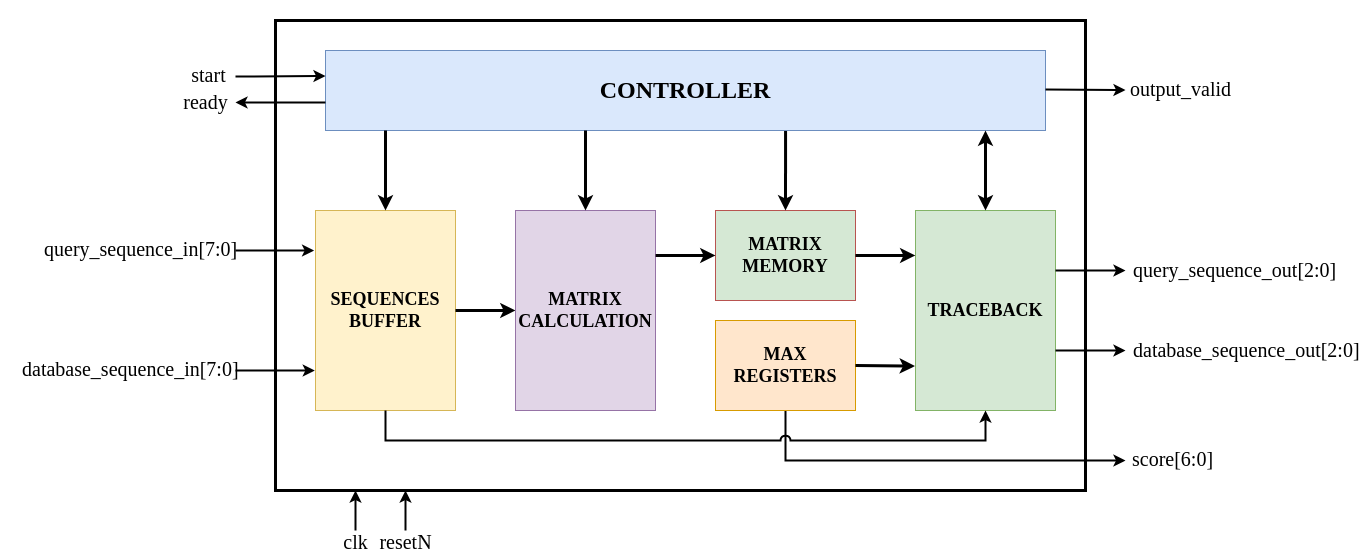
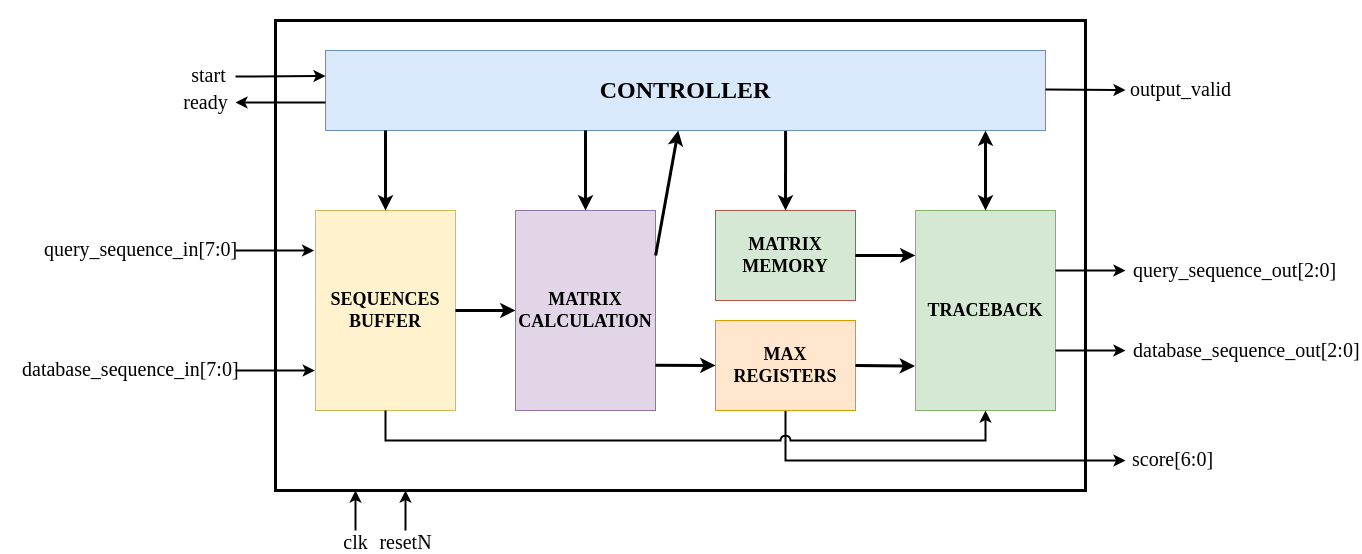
edge "MATRIX CALCULATION" -> "MATRIX MEMORY": now "MATRIX CALCULATION" -> "CONTROLLER"
edge "MATRIX CALCULATION" -> "MAX REGISTERS": added
